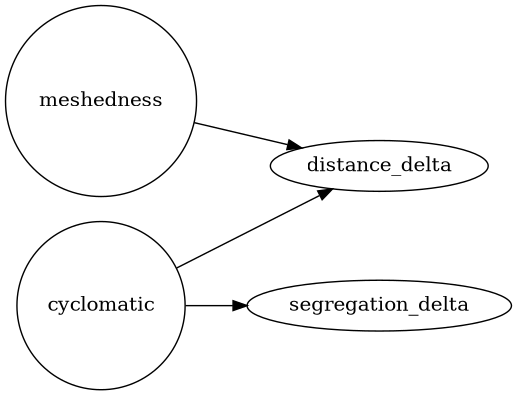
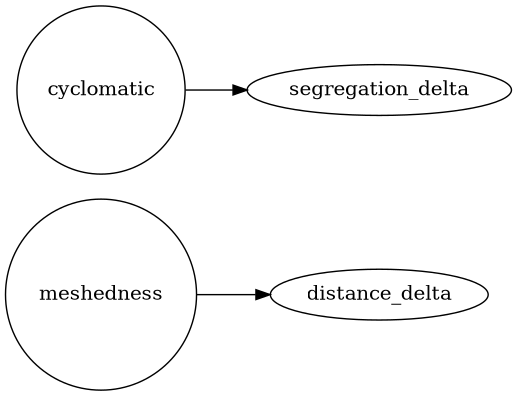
edge "cyclomatic" -> "distance_delta": removed
